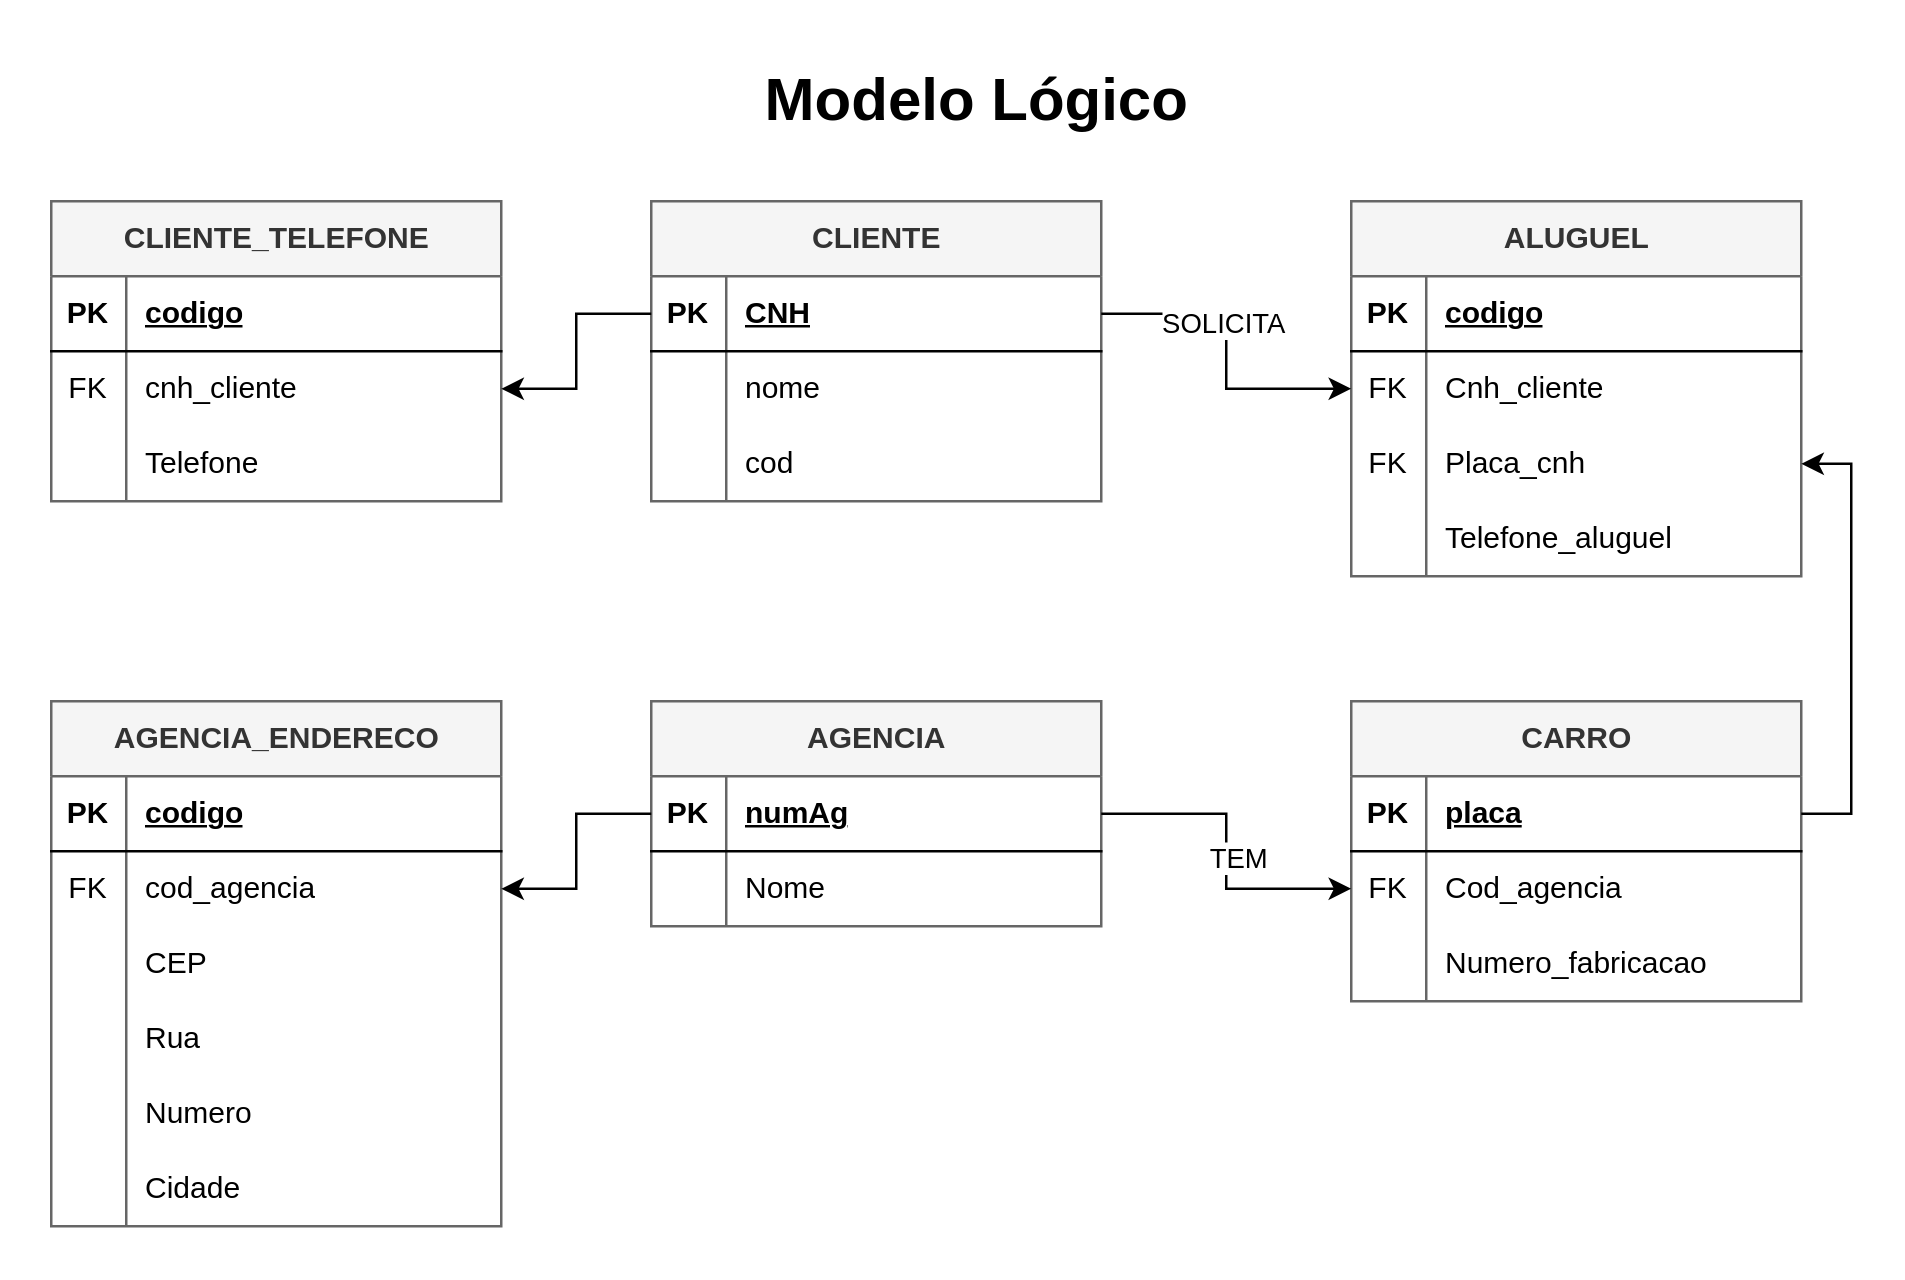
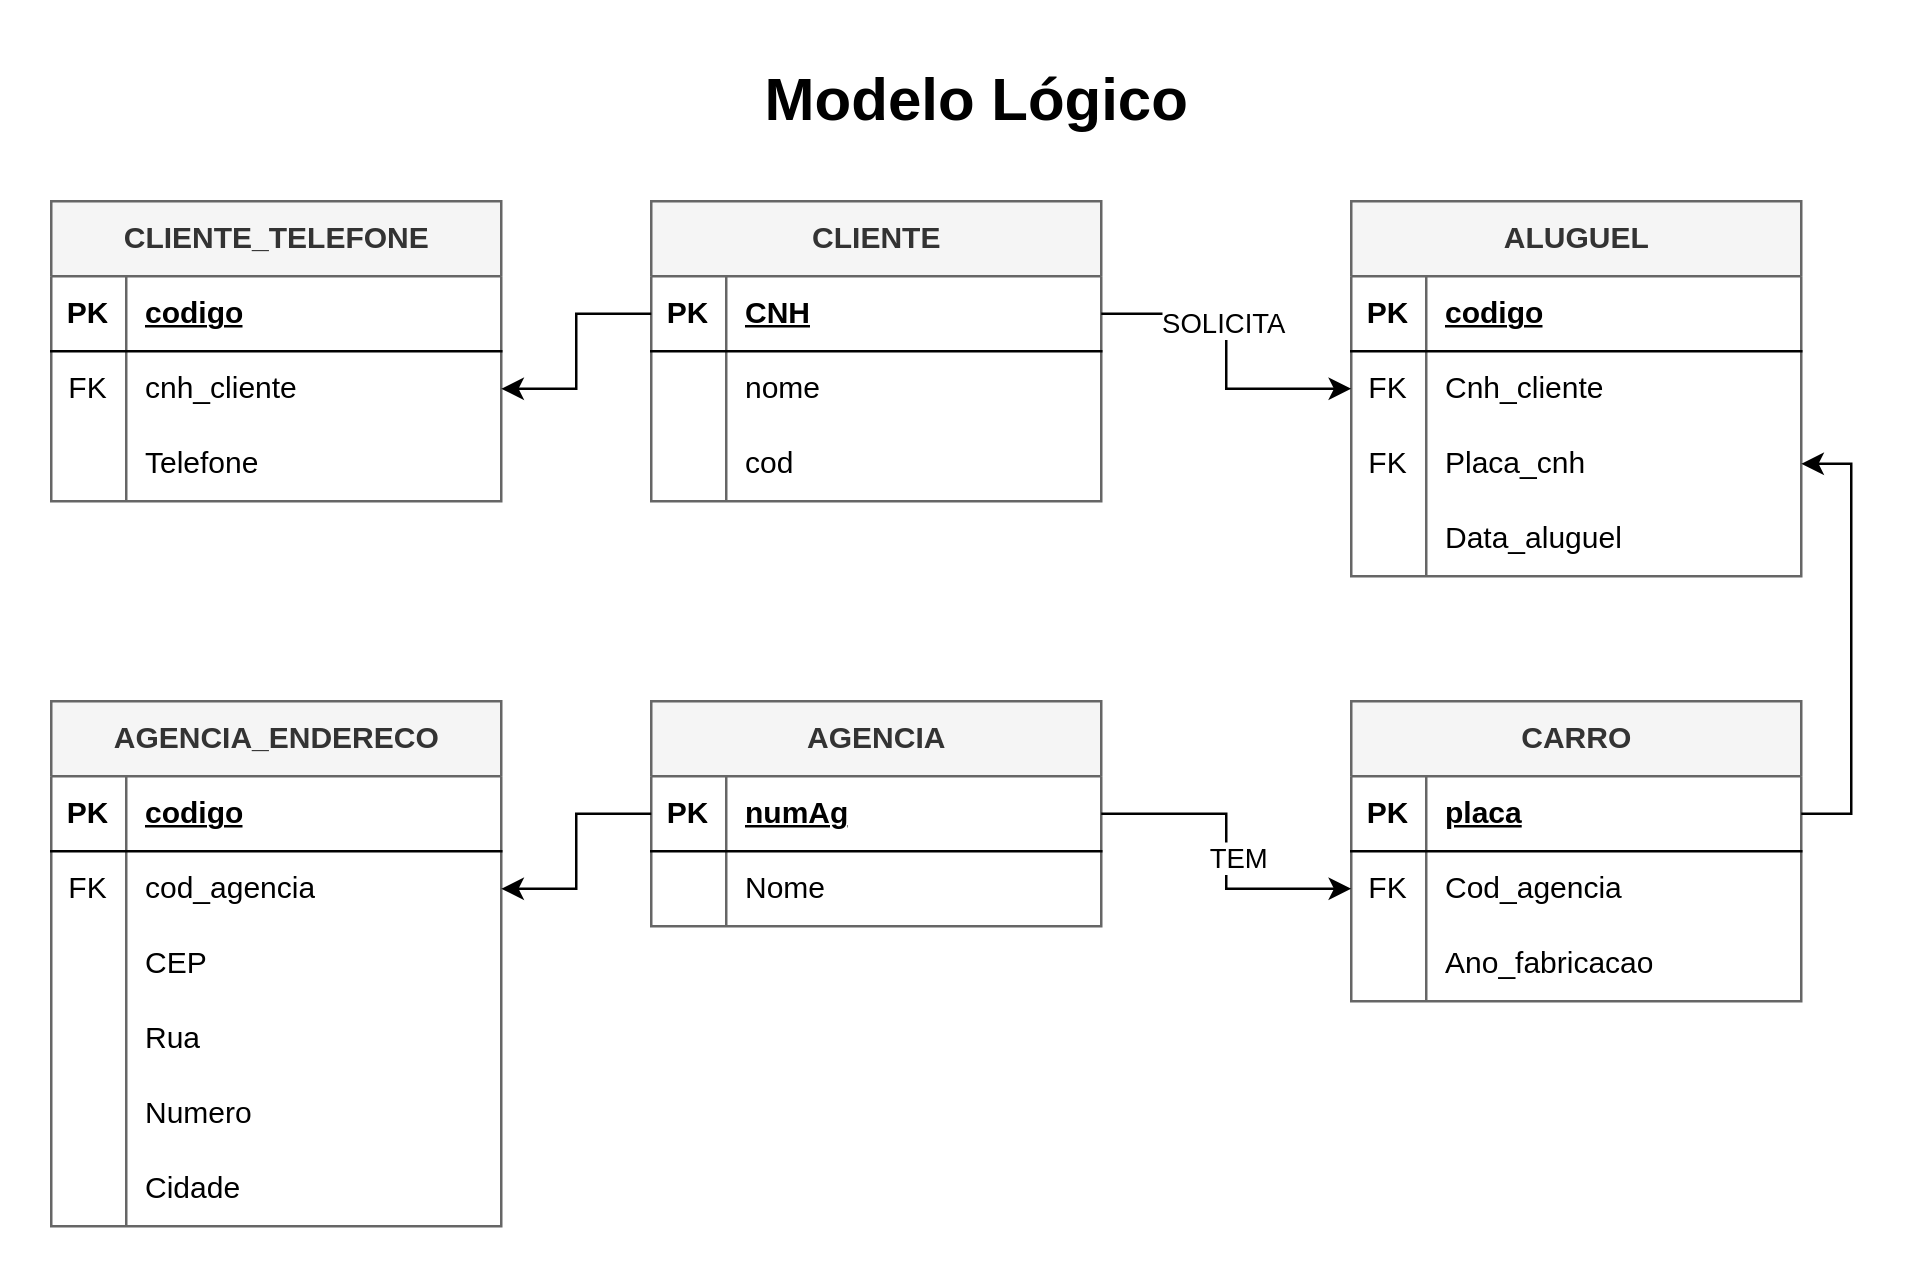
node "Telefone_aluguel": label "Telefone_aluguel" -> "Data_aluguel"
node "Numero_fabricacao": label "Numero_fabricacao" -> "Ano_fabricacao"
